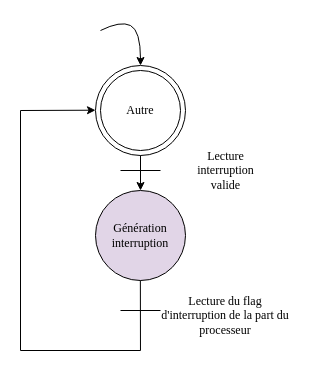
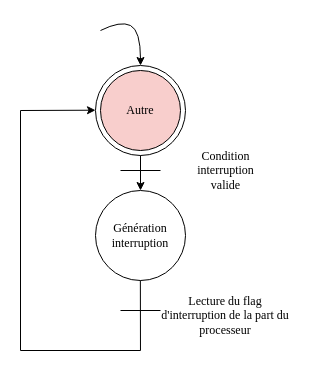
node "Autre": fillcolor #ffffff -> #f8cecc
node "Lecture interruption valide": label "Lecture interruption valide" -> "Condition interruption valide"
node "Génération interruption": fillcolor #e1d5e7 -> #ffffff
